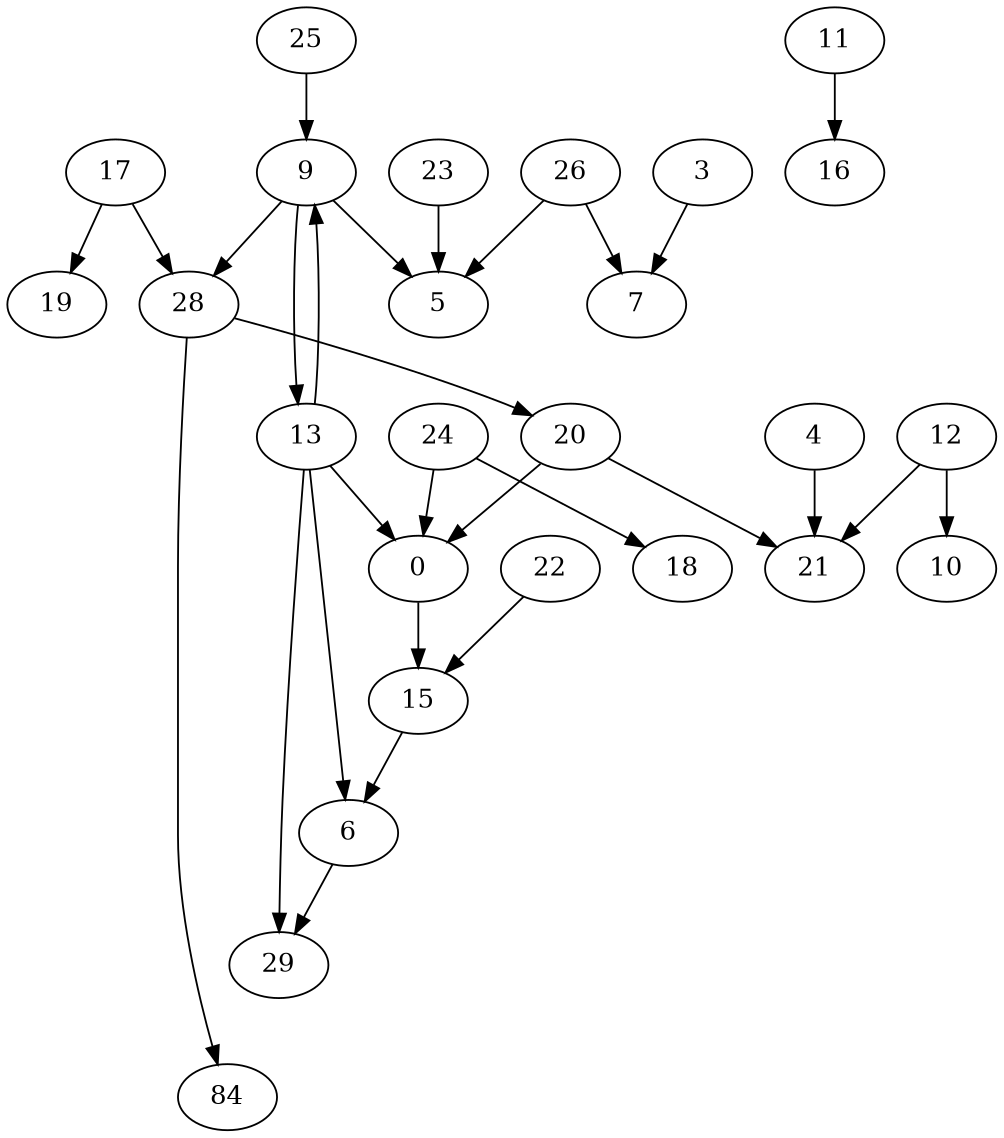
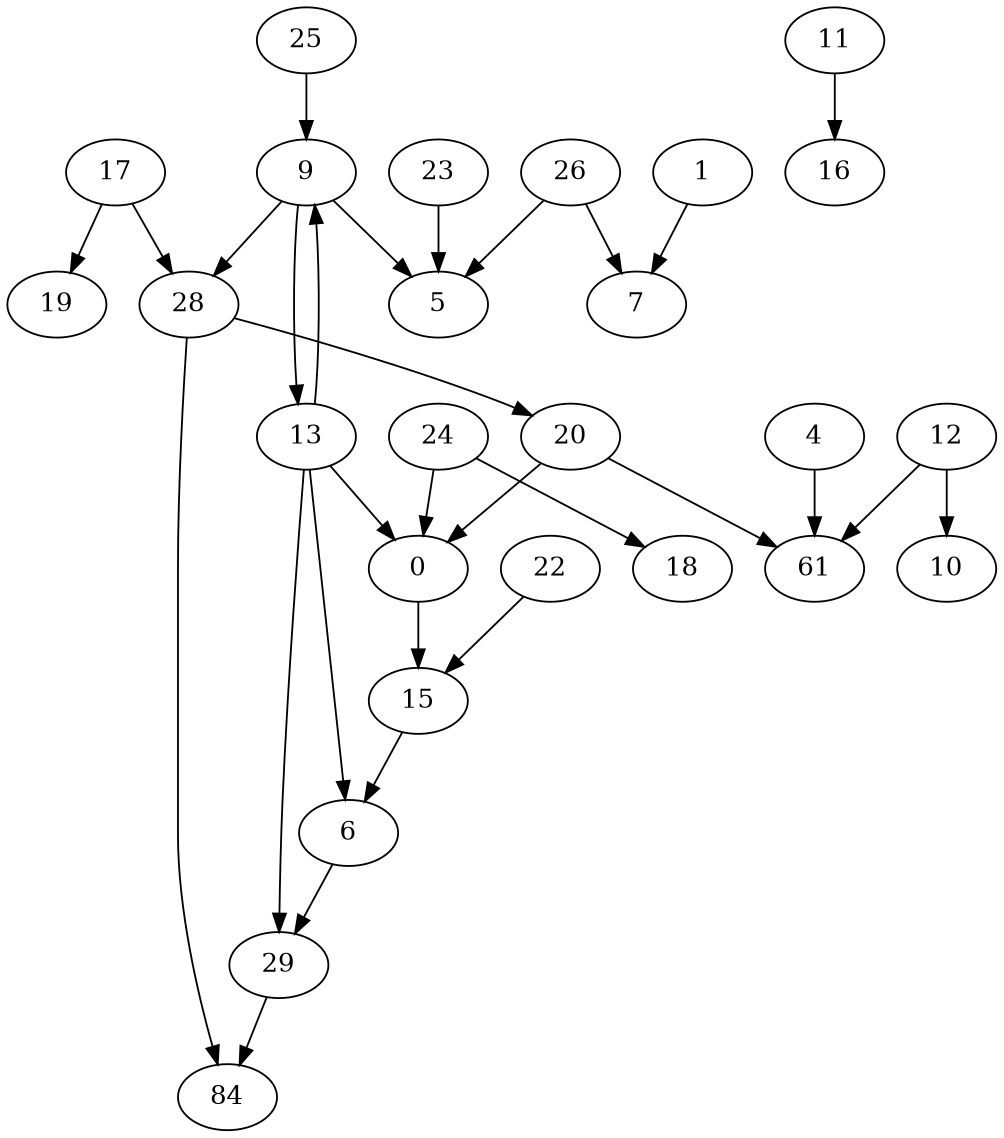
node "3": label "3" -> "1"
node "21": label "21" -> "61"
edge "29" -> "84": added
